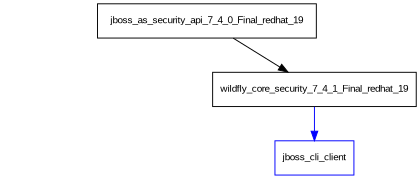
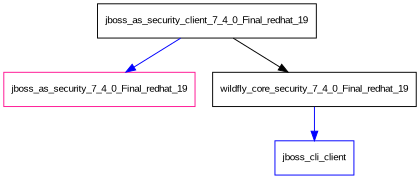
node "jboss_as_security_api_7_4_0_Final_redhat_19": label "jboss_as_security_api_7_4_0_Final_redhat_19" -> "jboss_as_security_client_7_4_0_Final_redhat_19"
node "jboss_as_security_7_4_0_Final_redhat_19": added
node "wildfly_core_security_7_4_1_Final_redhat_19": label "wildfly_core_security_7_4_1_Final_redhat_19" -> "wildfly_core_security_7_4_0_Final_redhat_19"
